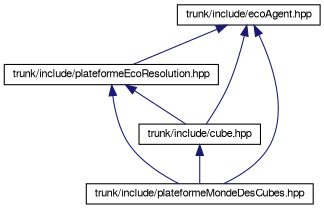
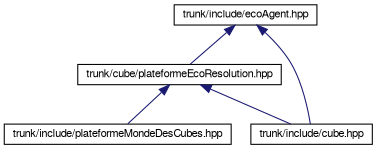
node "trunk/include/plateformeEcoResolution.hpp": label "trunk/include/plateformeEcoResolution.hpp" -> "trunk/cube/plateformeEcoResolution.hpp"
edge "trunk/include/plateformeMondeDesCubes.hpp" -> "trunk/include/ecoAgent.hpp": removed
edge "trunk/include/plateformeMondeDesCubes.hpp" -> "trunk/include/cube.hpp": removed
